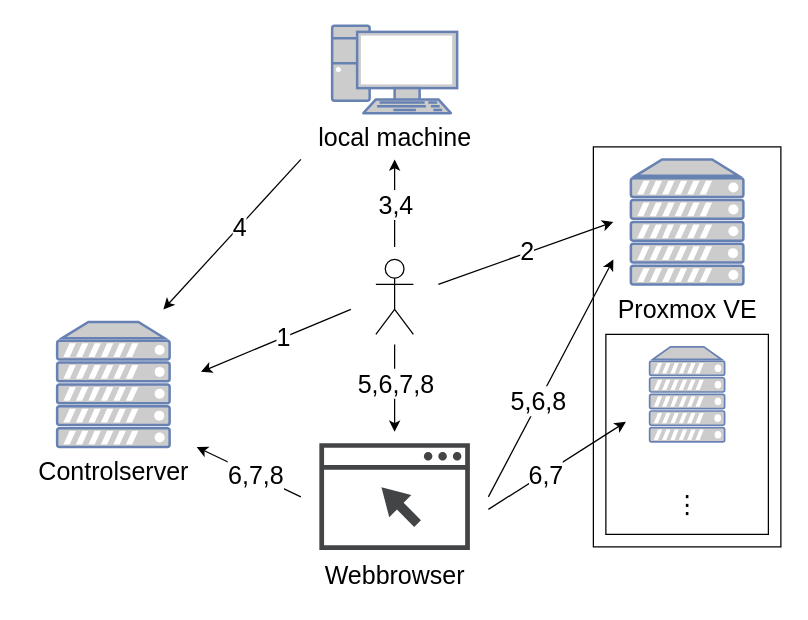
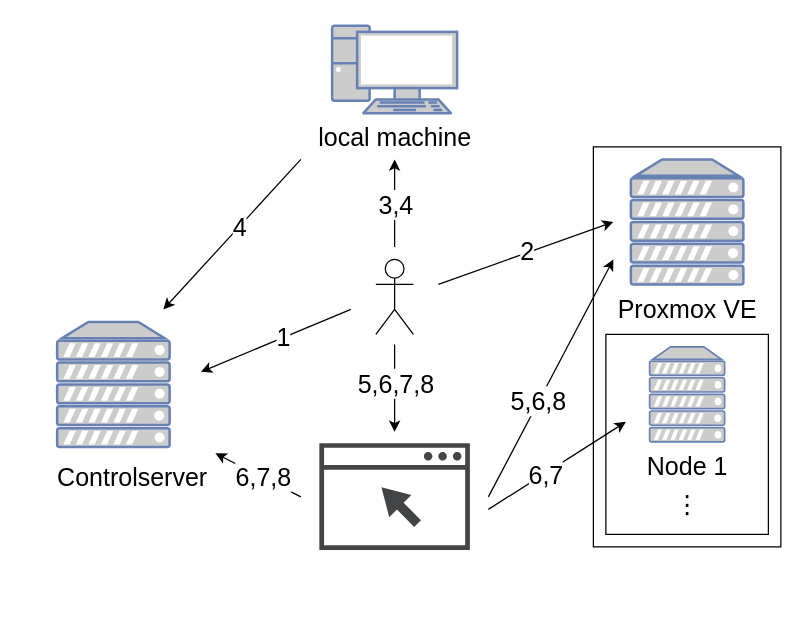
node "Node 1": added
node "Controlserver": moved (113, 471) -> (132, 477)
node "Webbrowser": removed
